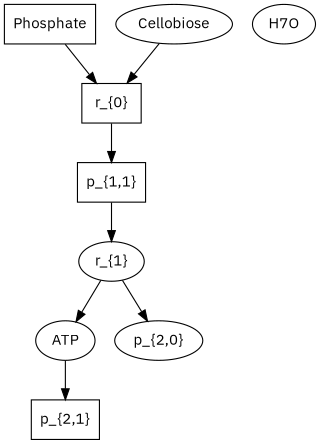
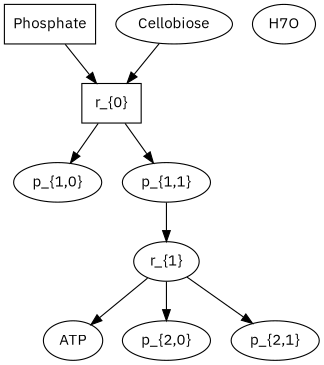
node "p_{1,0}": added
node "p_{1,1}": shape box -> ellipse
edge "ATP" -> "p_{2,1}": now "r_{1}" -> "p_{2,1}"
node "p_{2,1}": shape box -> ellipse
